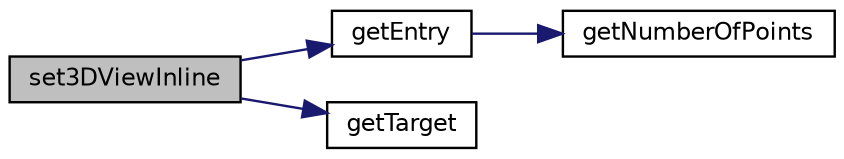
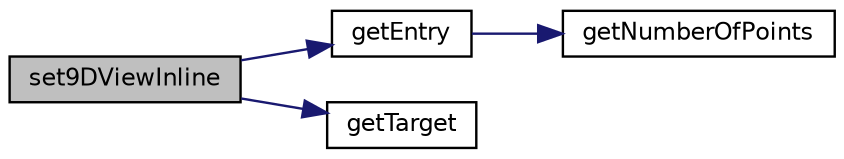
node "set3DViewInline": label "set3DViewInline" -> "set9DViewInline"
